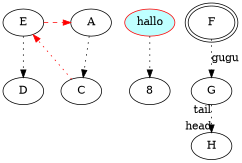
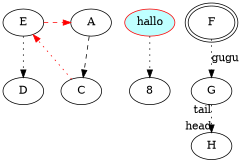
edge "A" -> "C": style dotted -> dashed
